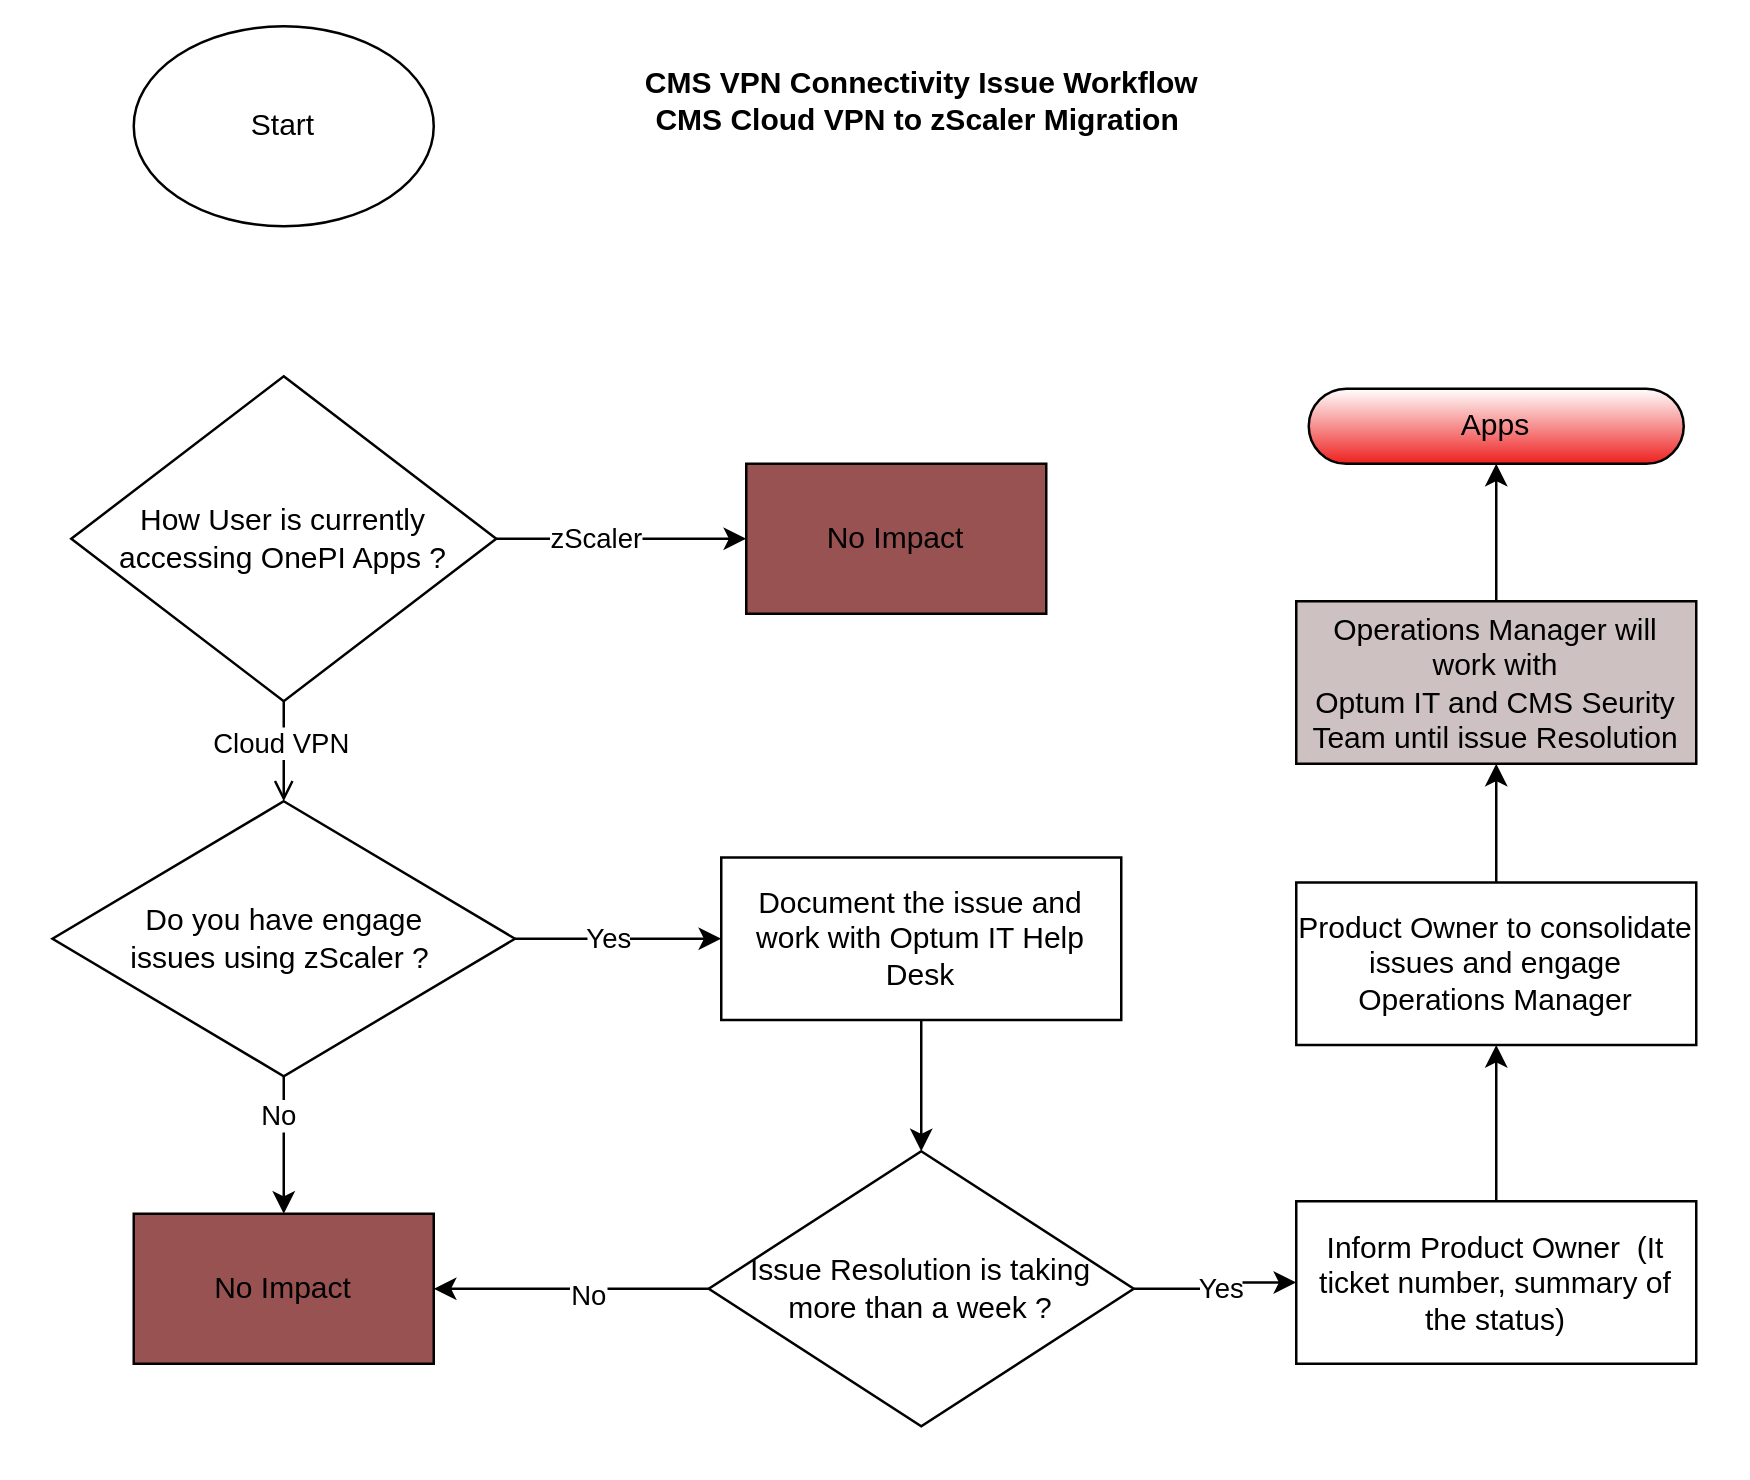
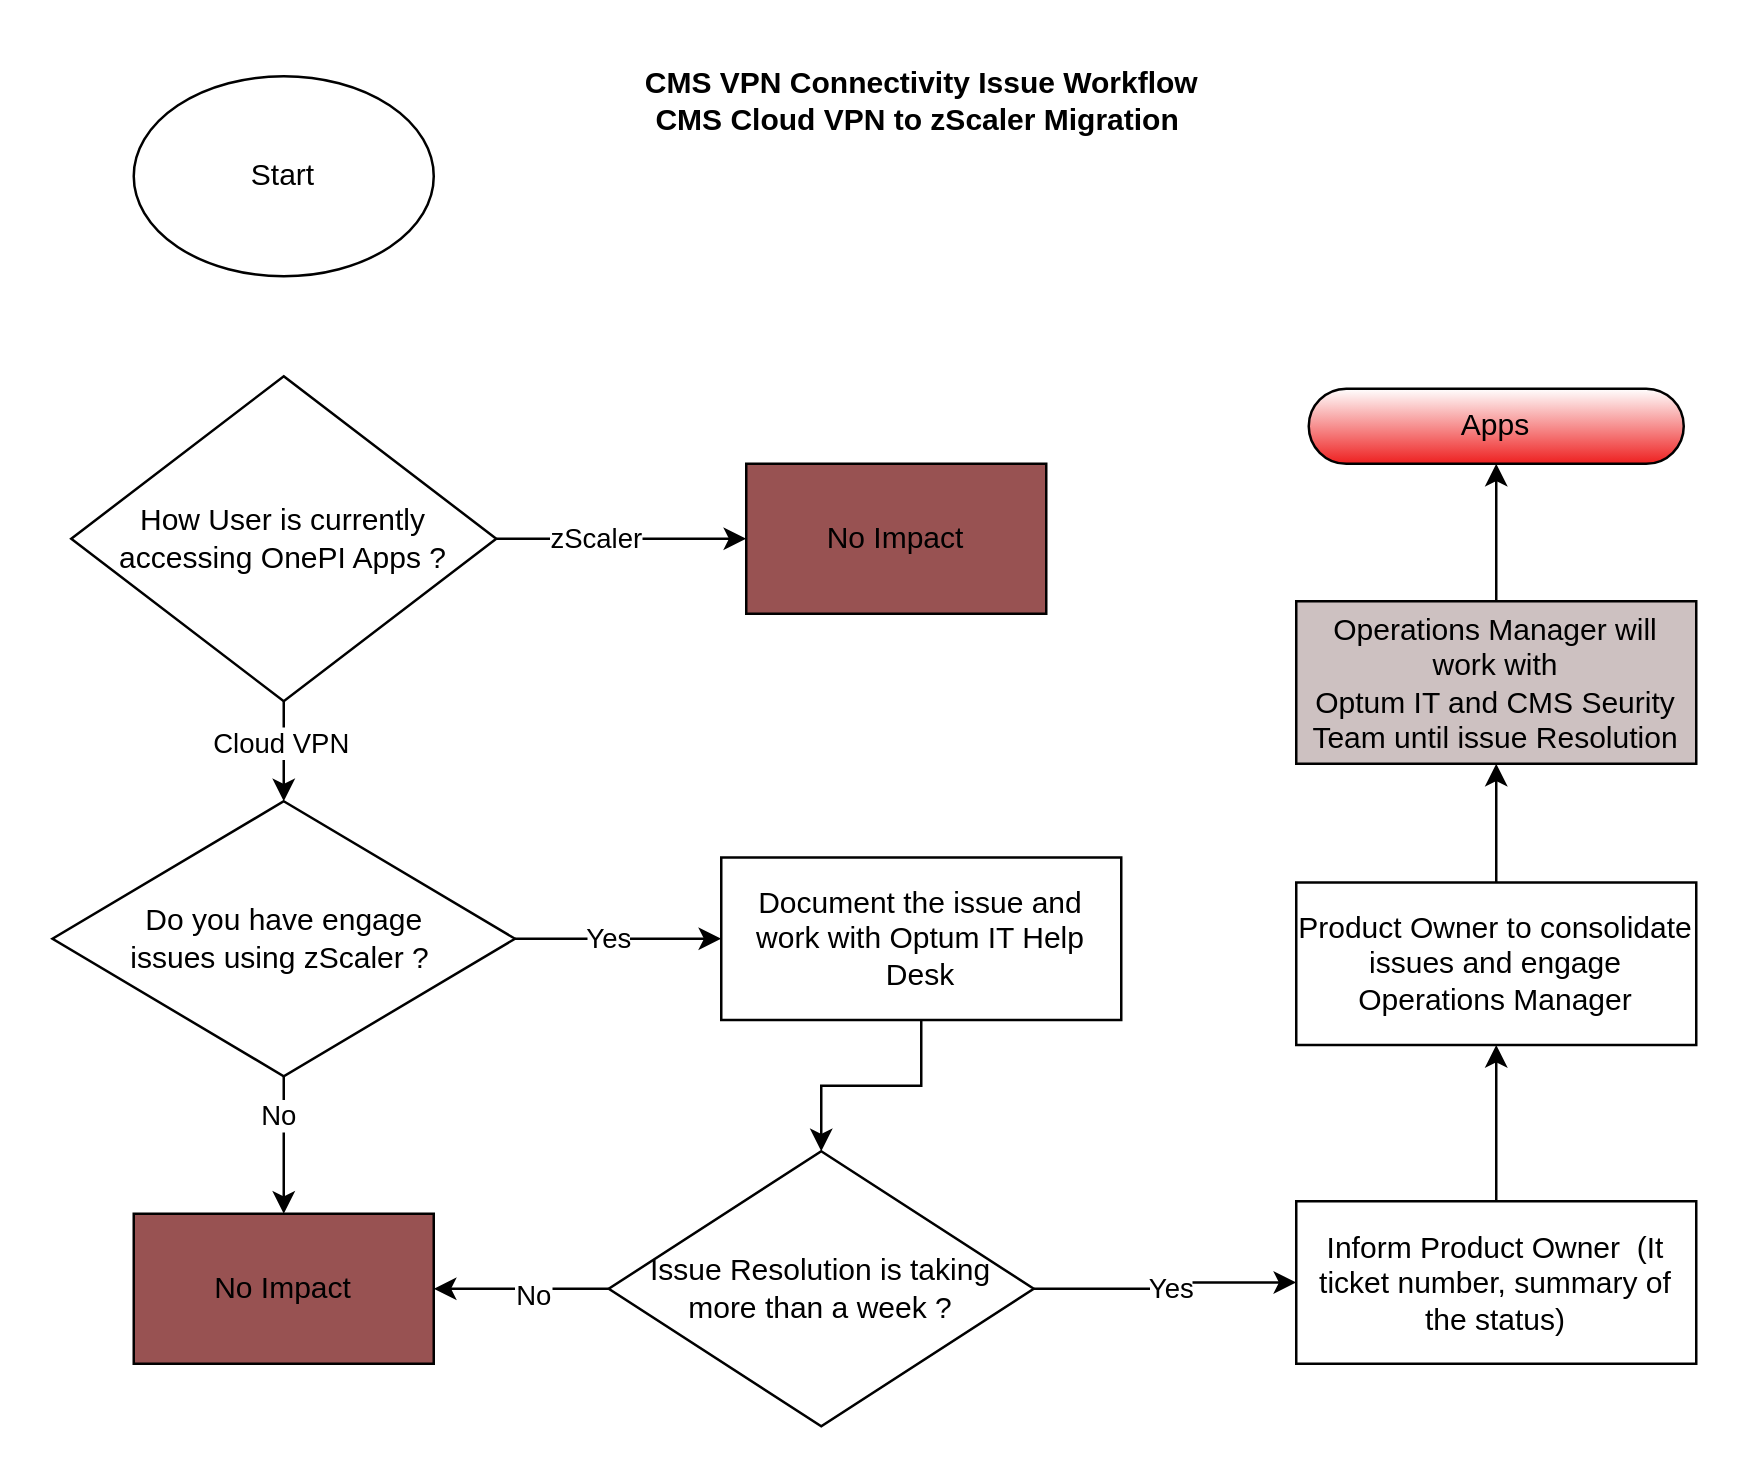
node "Start": moved (284, 126) -> (284, 176)
edge "How User is currently accessing OnePI Apps ?" -> "Do you have engage issues using zScaler ?": arrowhead open -> classic
node "Issue Resolution is taking more than a week ?": moved (921, 1289) -> (821, 1289)
